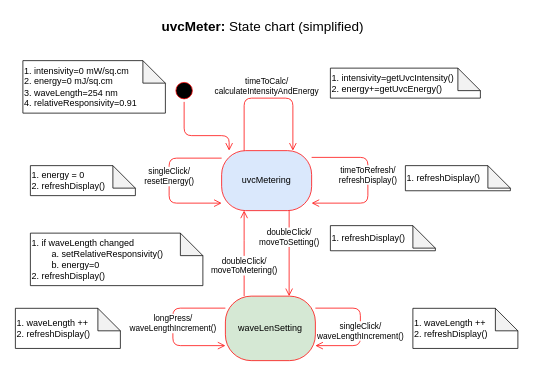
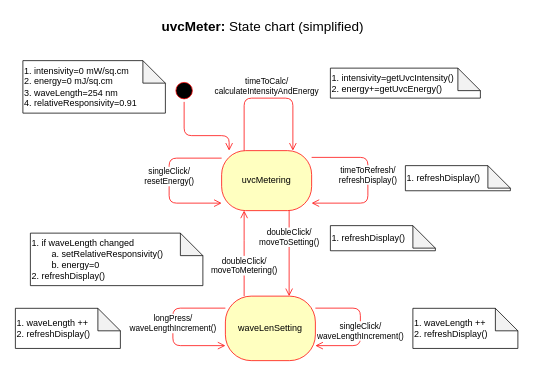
node "1. energy = 0 2. refreshDisplay()": removed
node "uvcMetering": fillcolor #dae8fc -> #ffffc0
node "waveLenSetting": fillcolor #d5e8d4 -> #ffffc0
